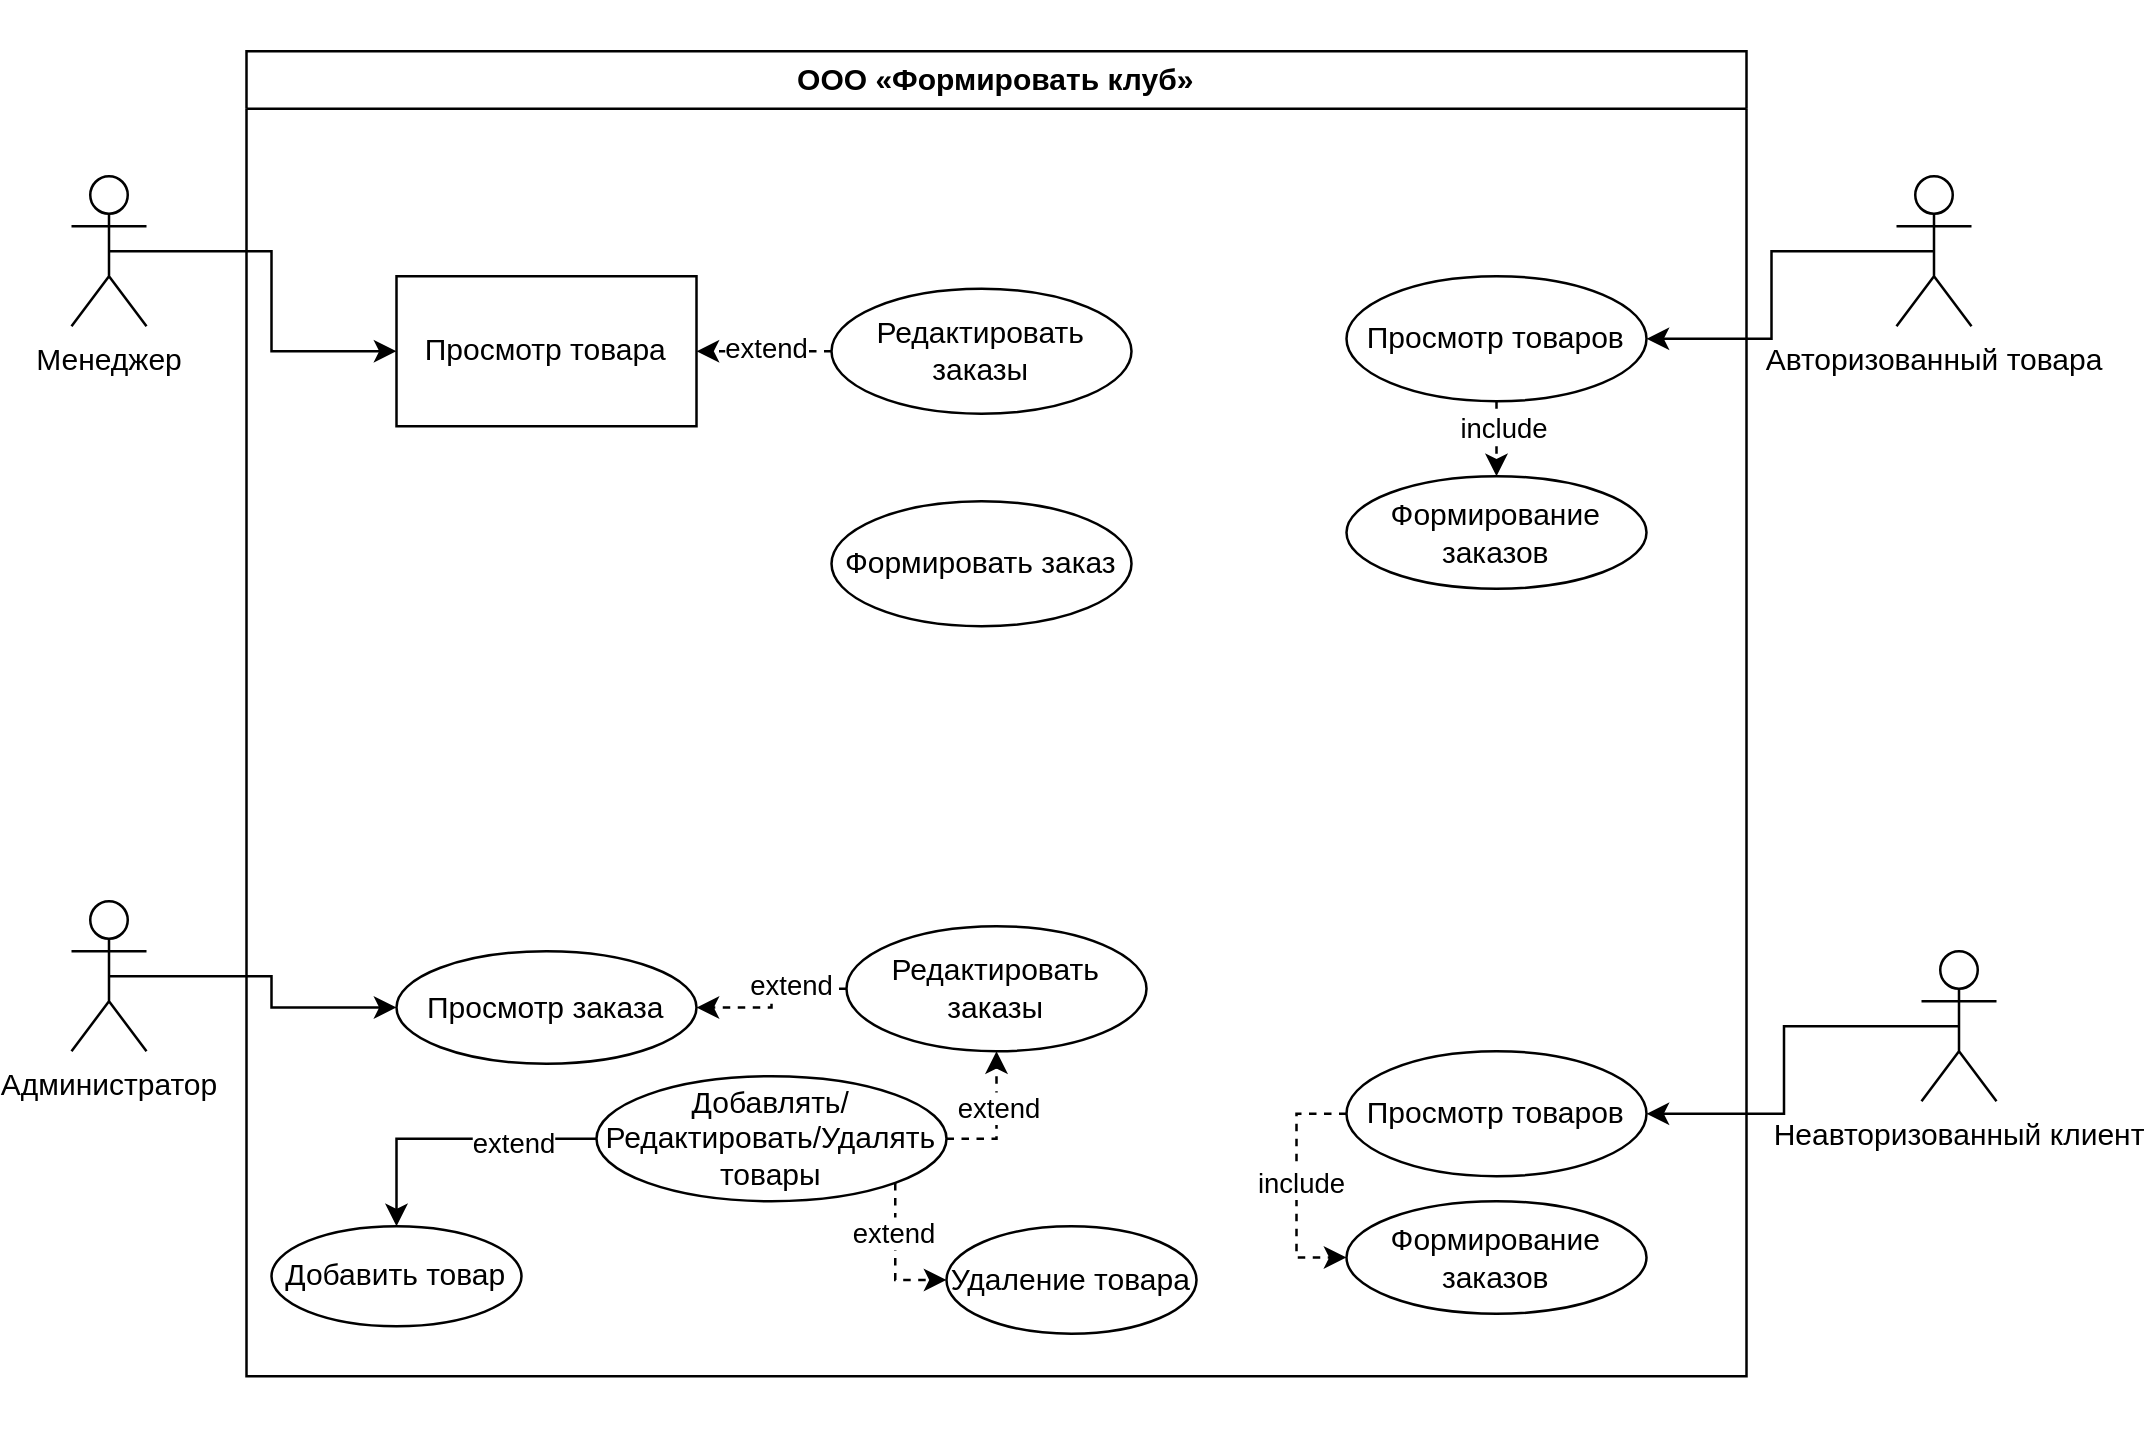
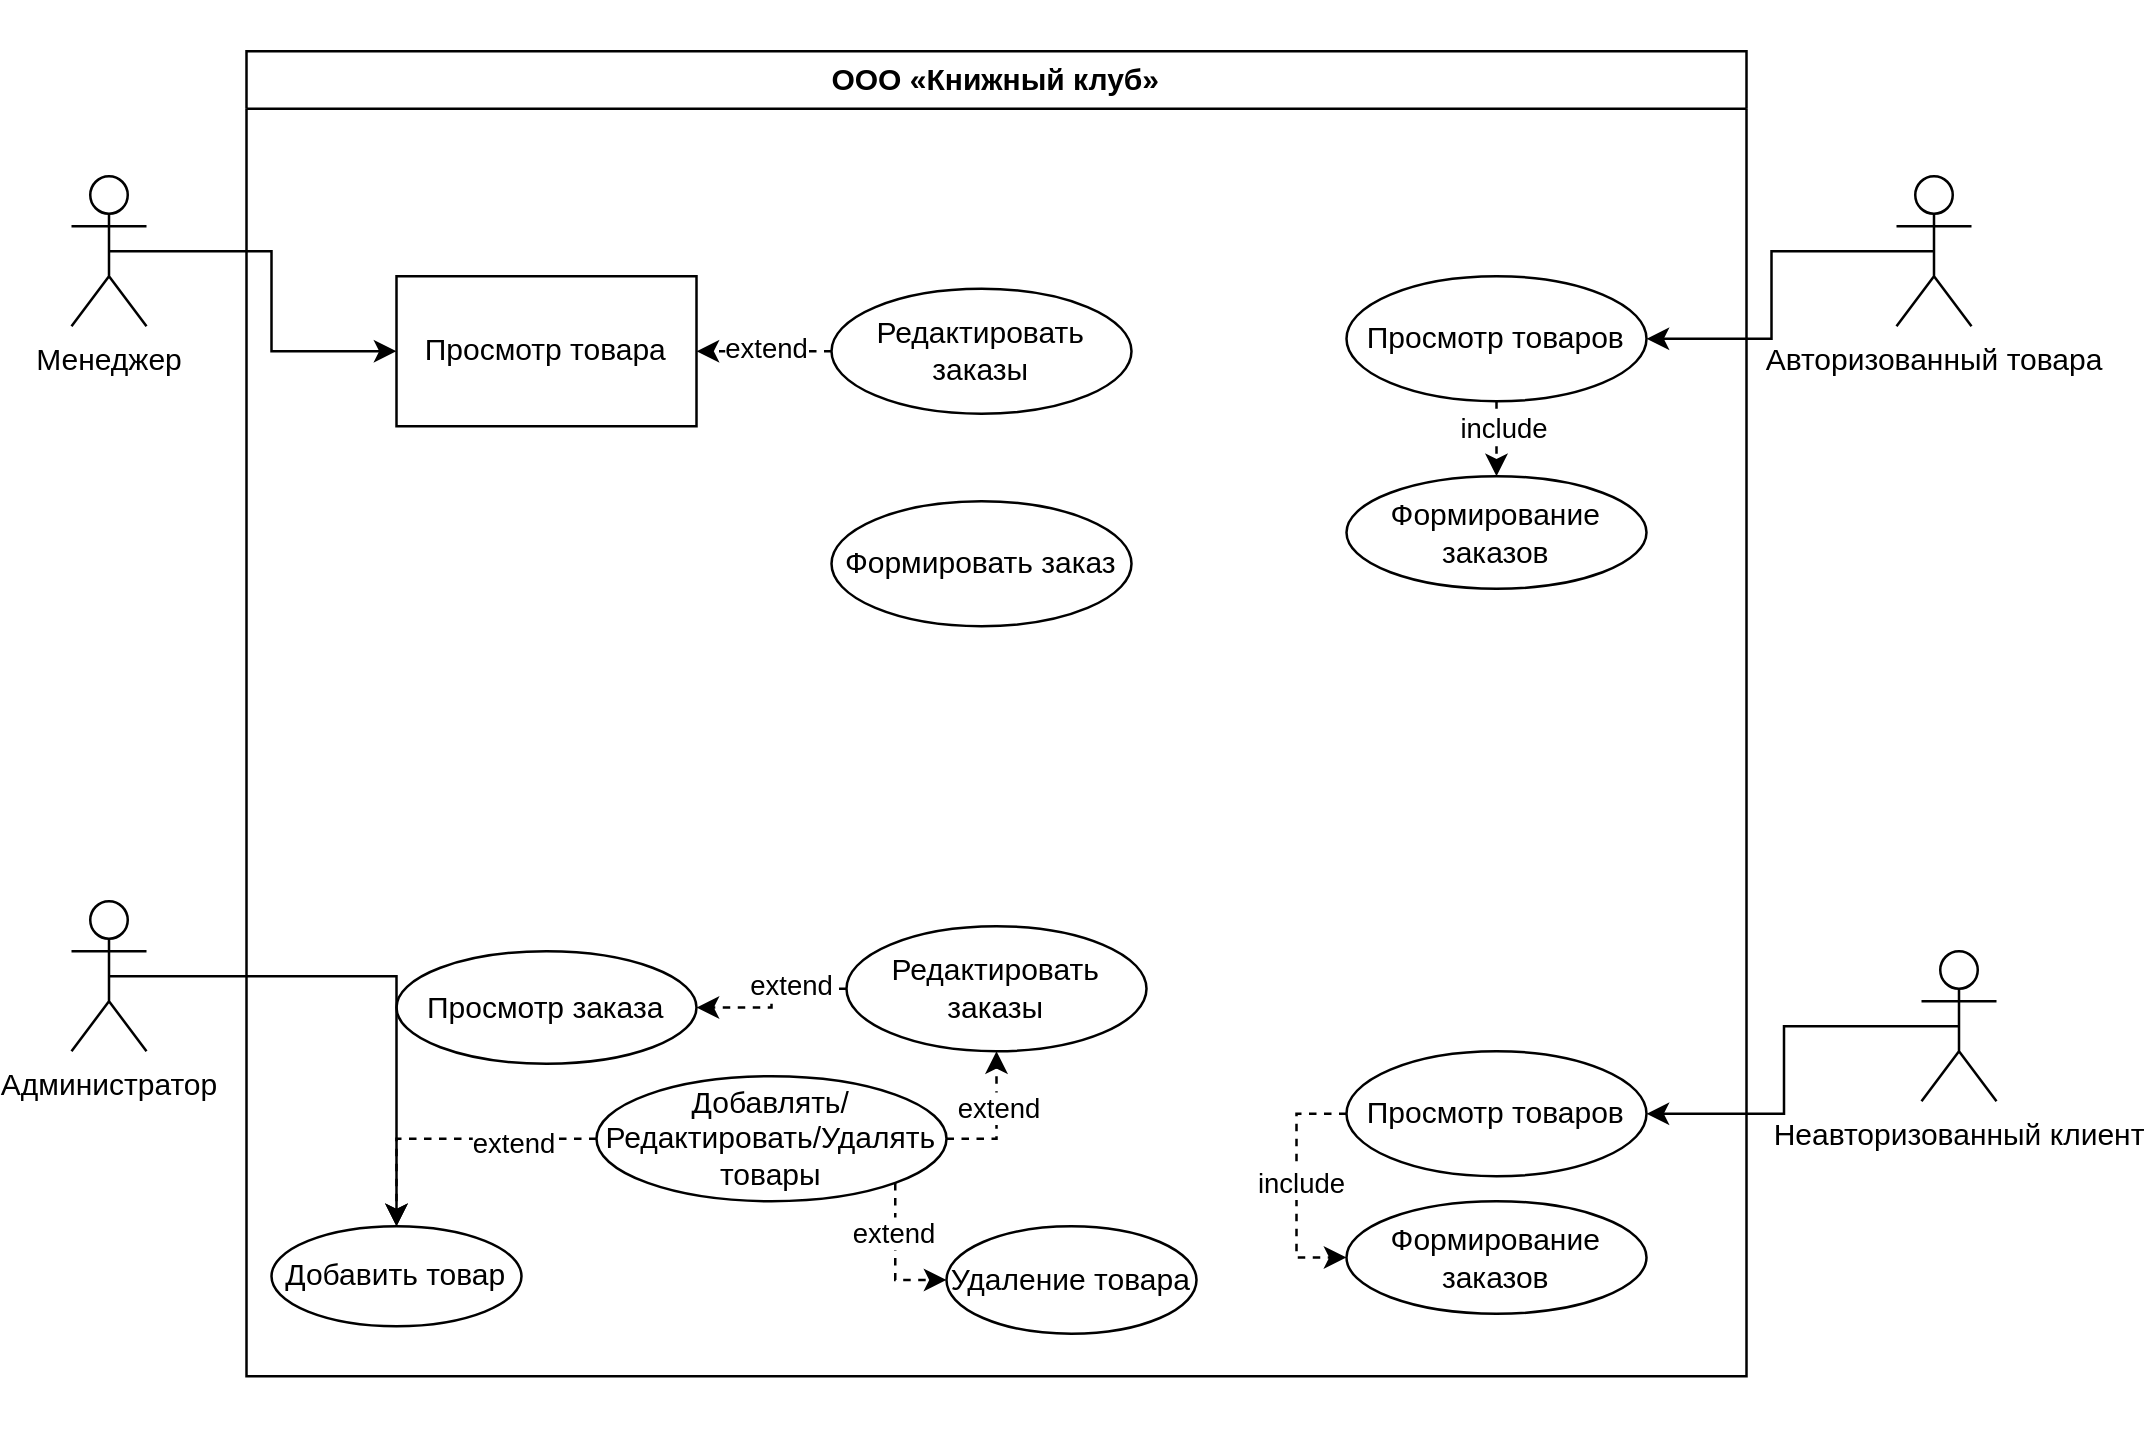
node "ООО «Формировать клуб»": label "ООО «Формировать клуб»" -> "ООО «Книжный клуб»"
edge "Администратор" -> "Просмотр заказа": now "Администратор" -> "Добавить товар"
edge "Добавлять/Редактировать/Удалять товары" -> "Добавить товар": style solid -> dashed
